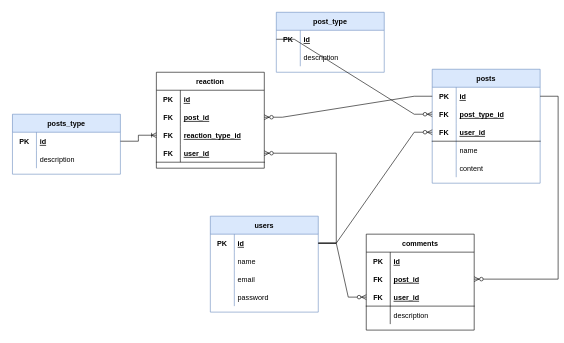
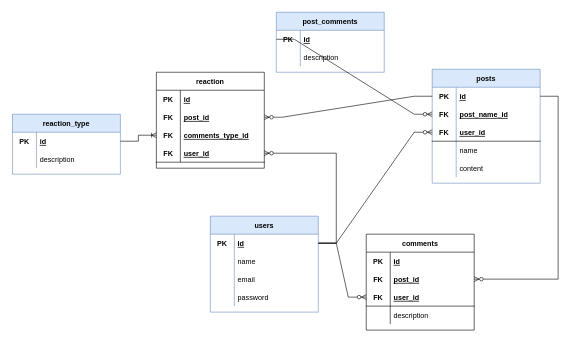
node "post_type": label "post_type" -> "post_comments"
node "post_type_id": label "post_type_id" -> "post_name_id"
node "posts_type": label "posts_type" -> "reaction_type"
node "reaction_type_id": label "reaction_type_id" -> "comments_type_id"
